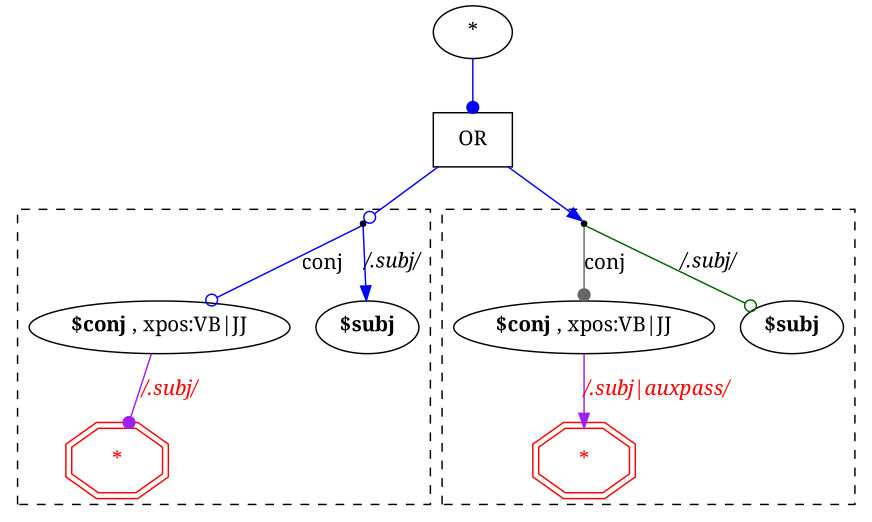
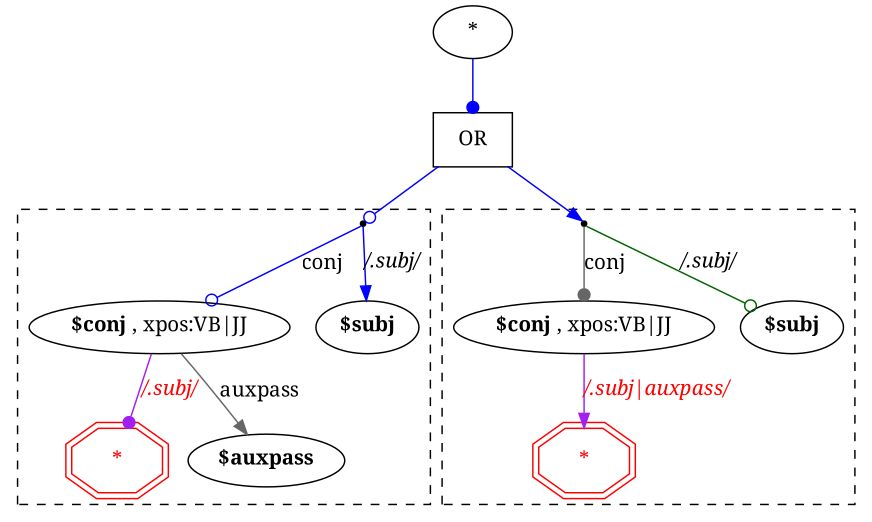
node "$auxpass": added
